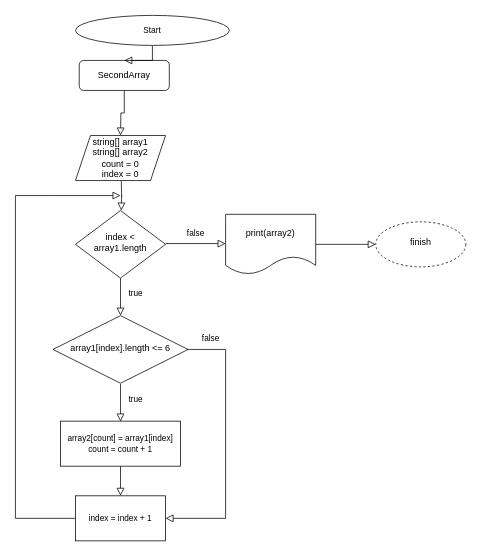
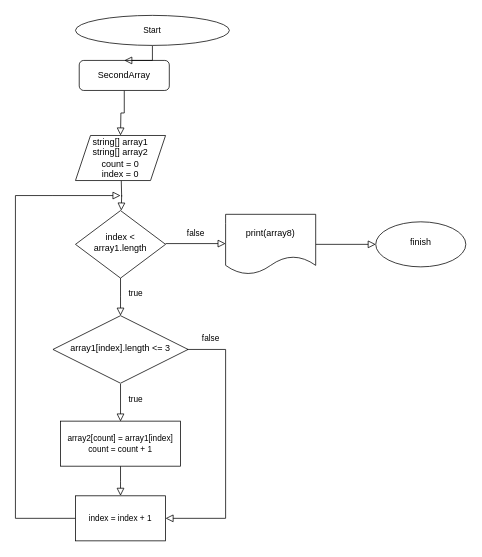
node "print(array2)": label "print(array2)" -> "print(array8)"
node "finish": style dashed -> solid
node "array1[index].length <= 6": label "array1[index].length <= 6" -> "array1[index].length <= 3"
